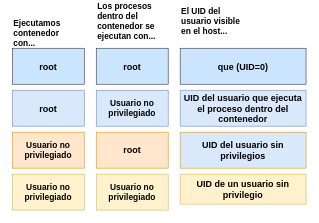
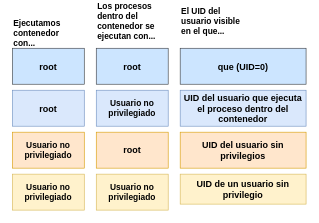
node "El UID del usuario visible en el host...": label "El UID del usuario visible en el host..." -> "El UID del usuario visible en el que..."
node "UID del usuario sin privilegios": fillcolor #dae8fc -> #ffe6cc
